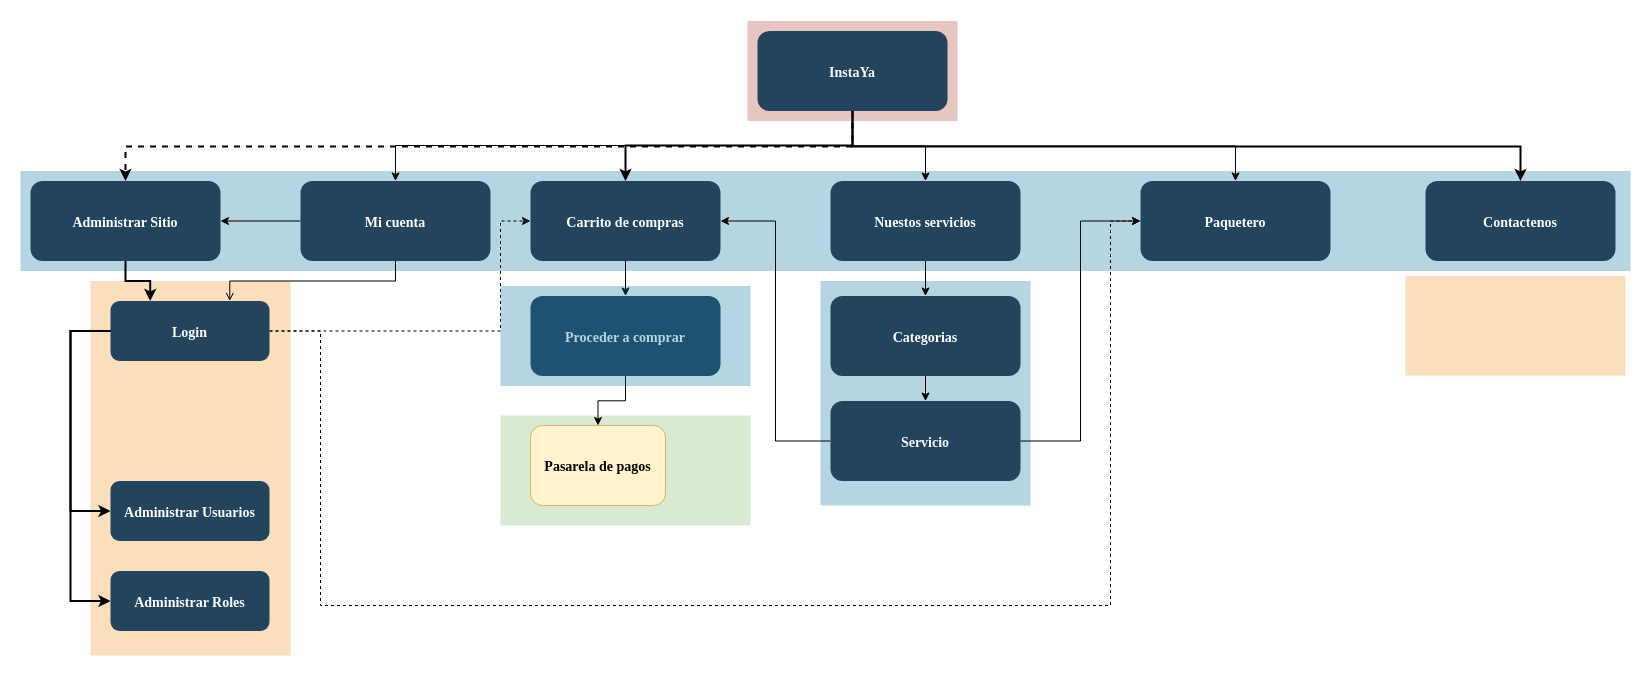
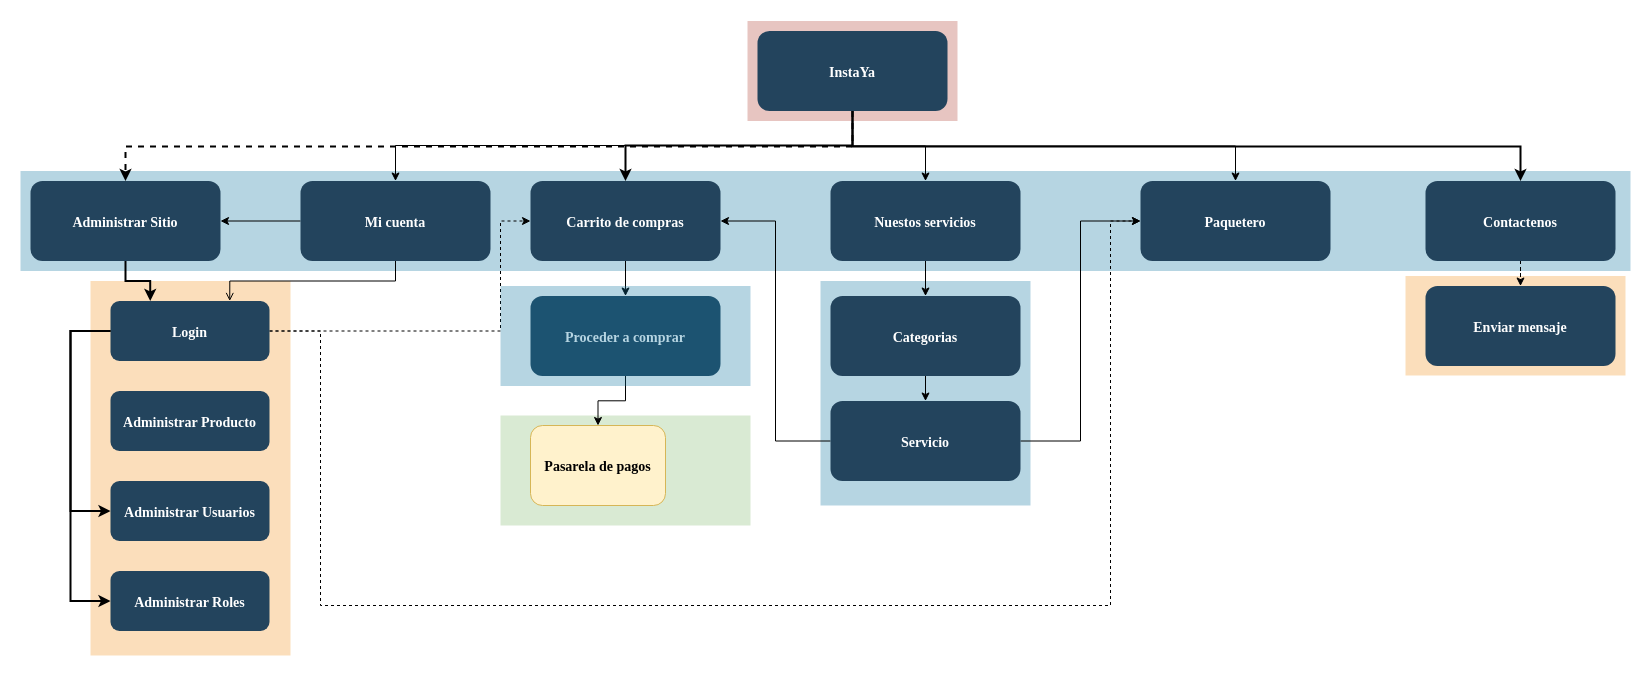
edge "Contactenos" -> "Enviar mensaje": added
node "Enviar mensaje": added
node "Administrar Producto": added
